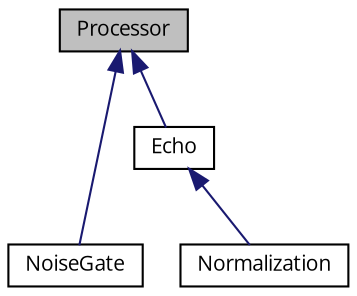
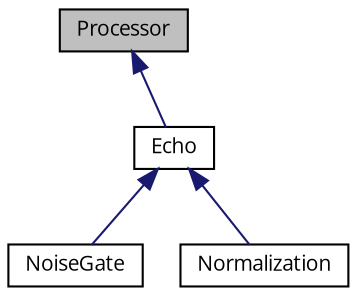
edge "NoiseGate" -> "Processor": now "NoiseGate" -> "Echo"
